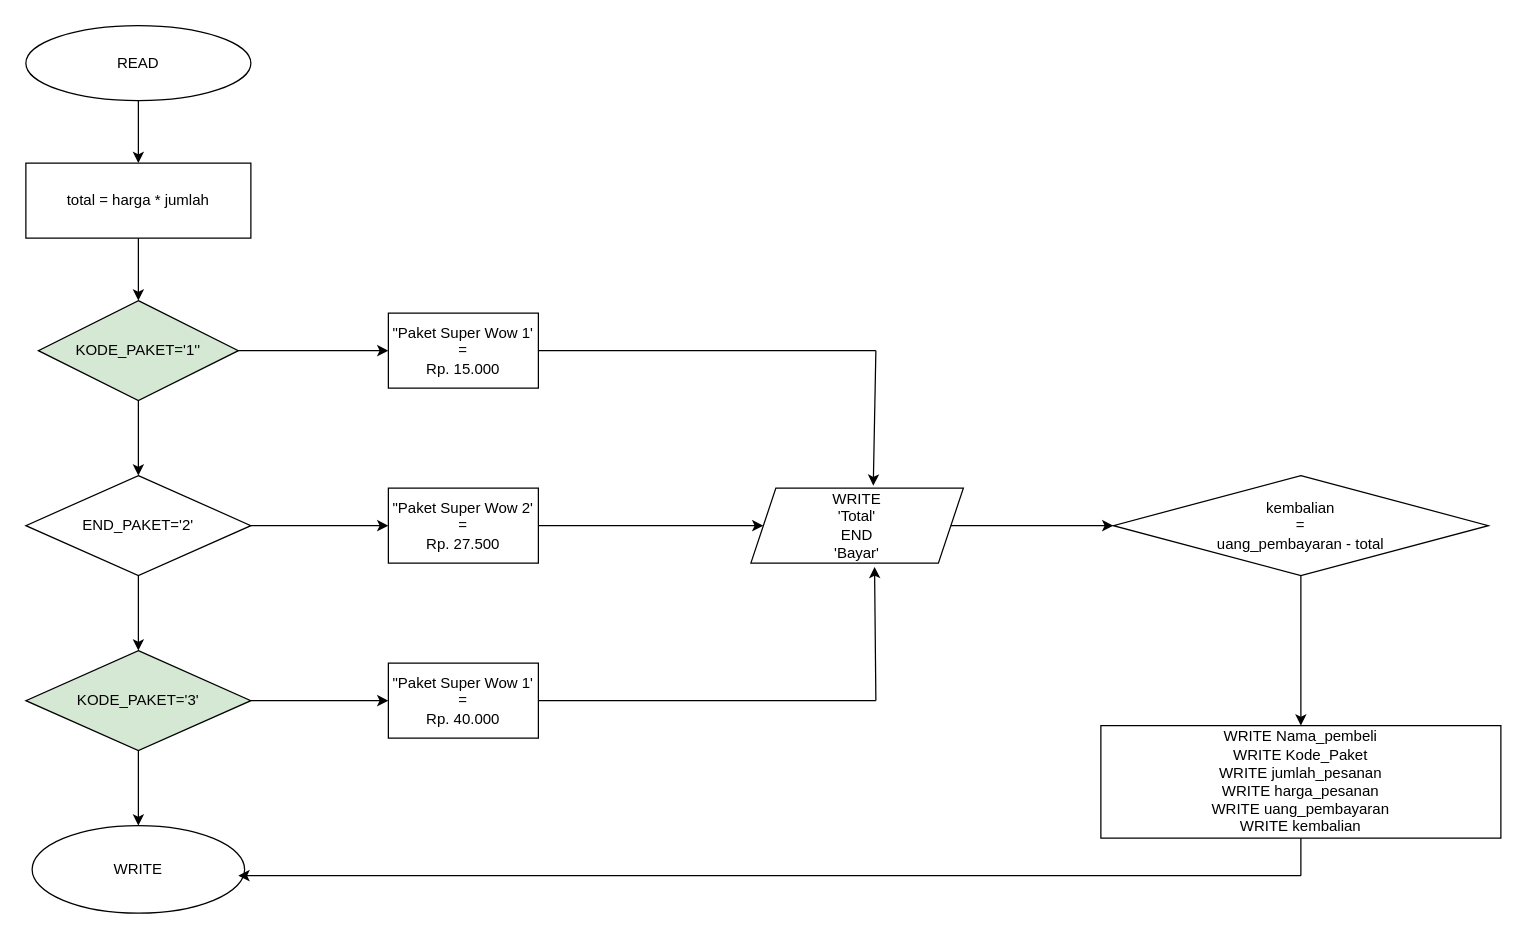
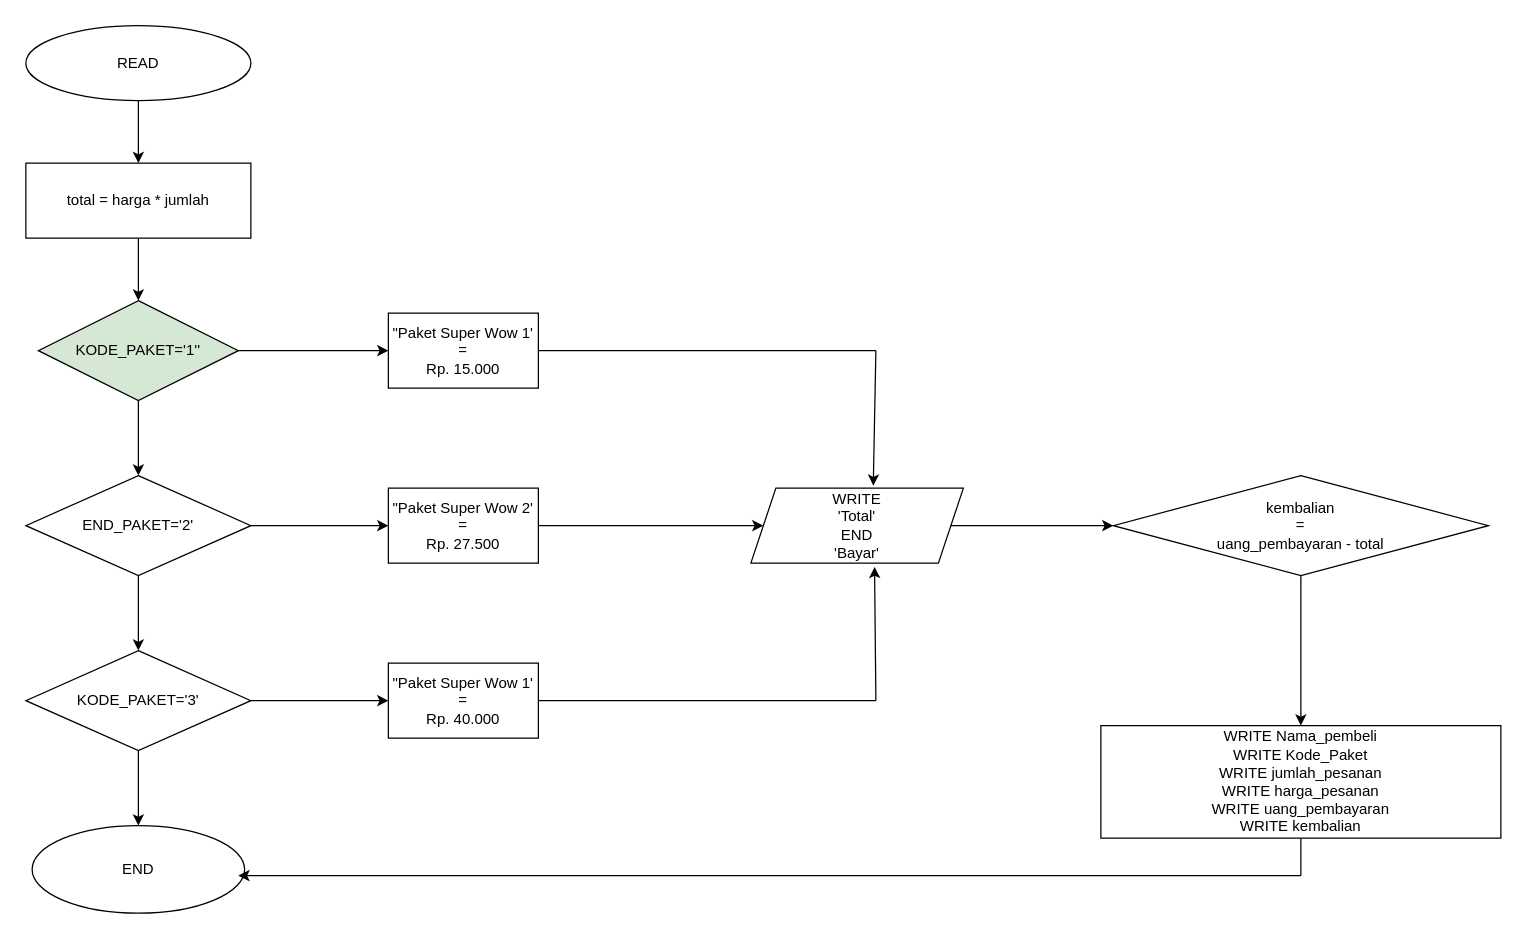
node "KODE_PAKET='3'": fillcolor #d5e8d4 -> #ffffff
node "WRITE": label "WRITE" -> "END"
